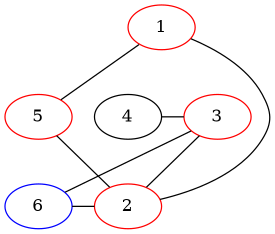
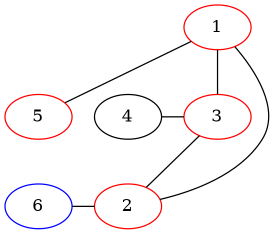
edge "5" -- "2": removed
edge "3" -- "6": now "3" -- "1"
